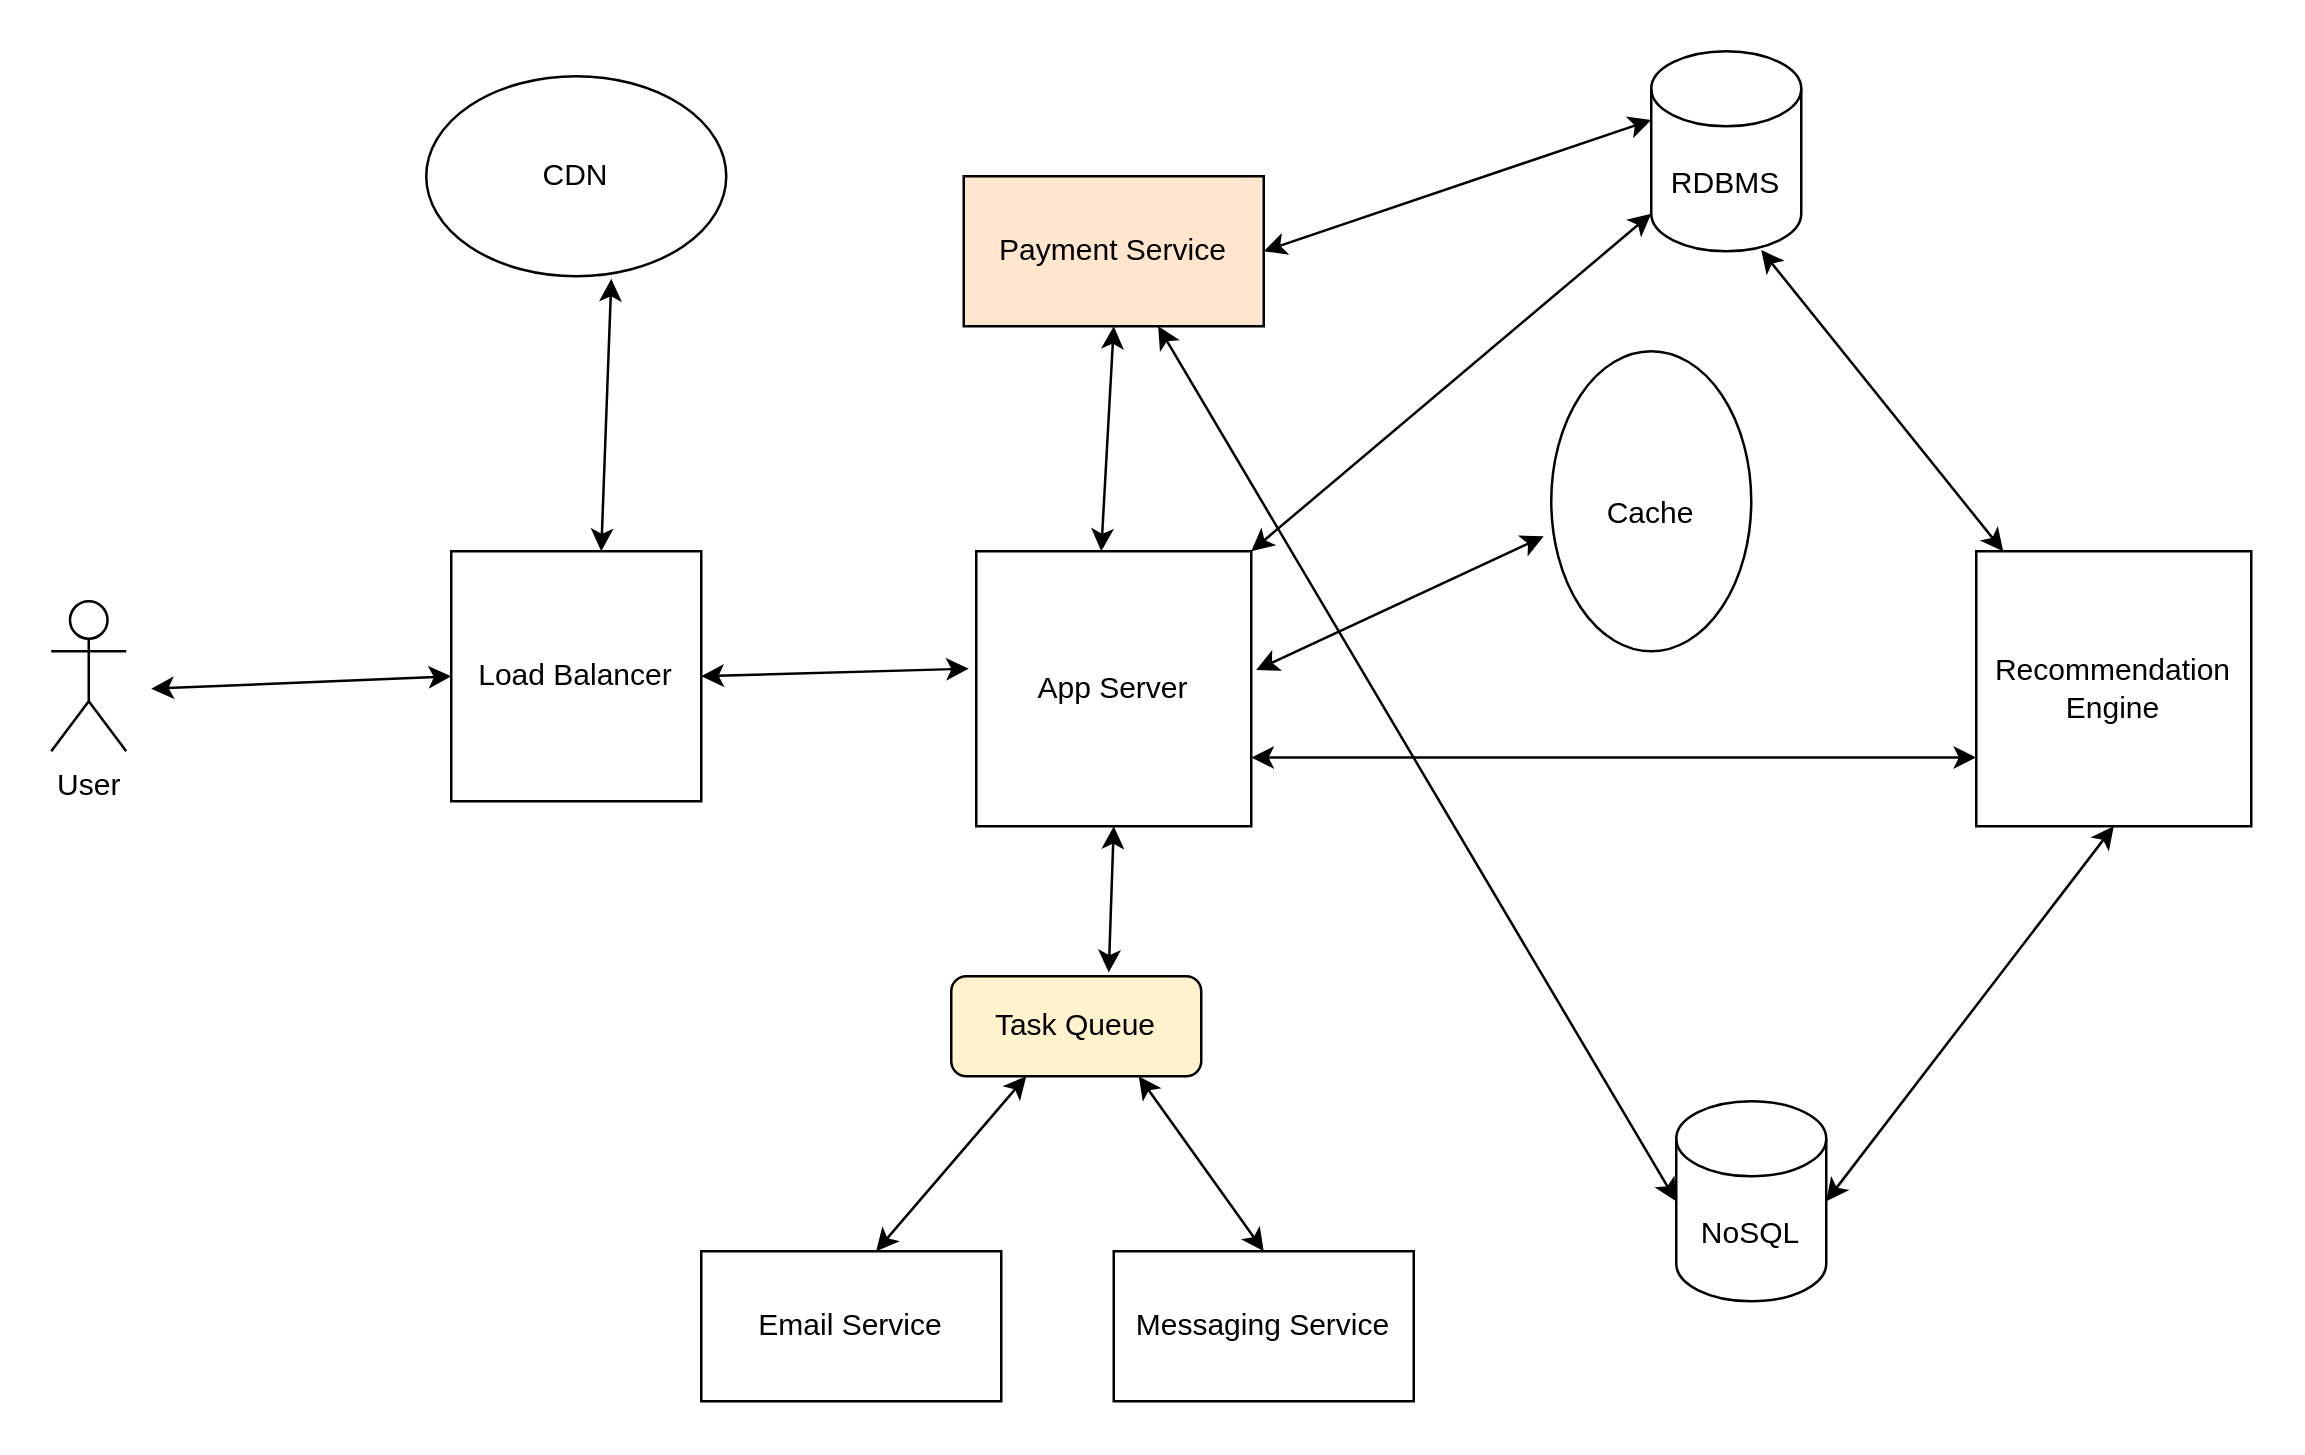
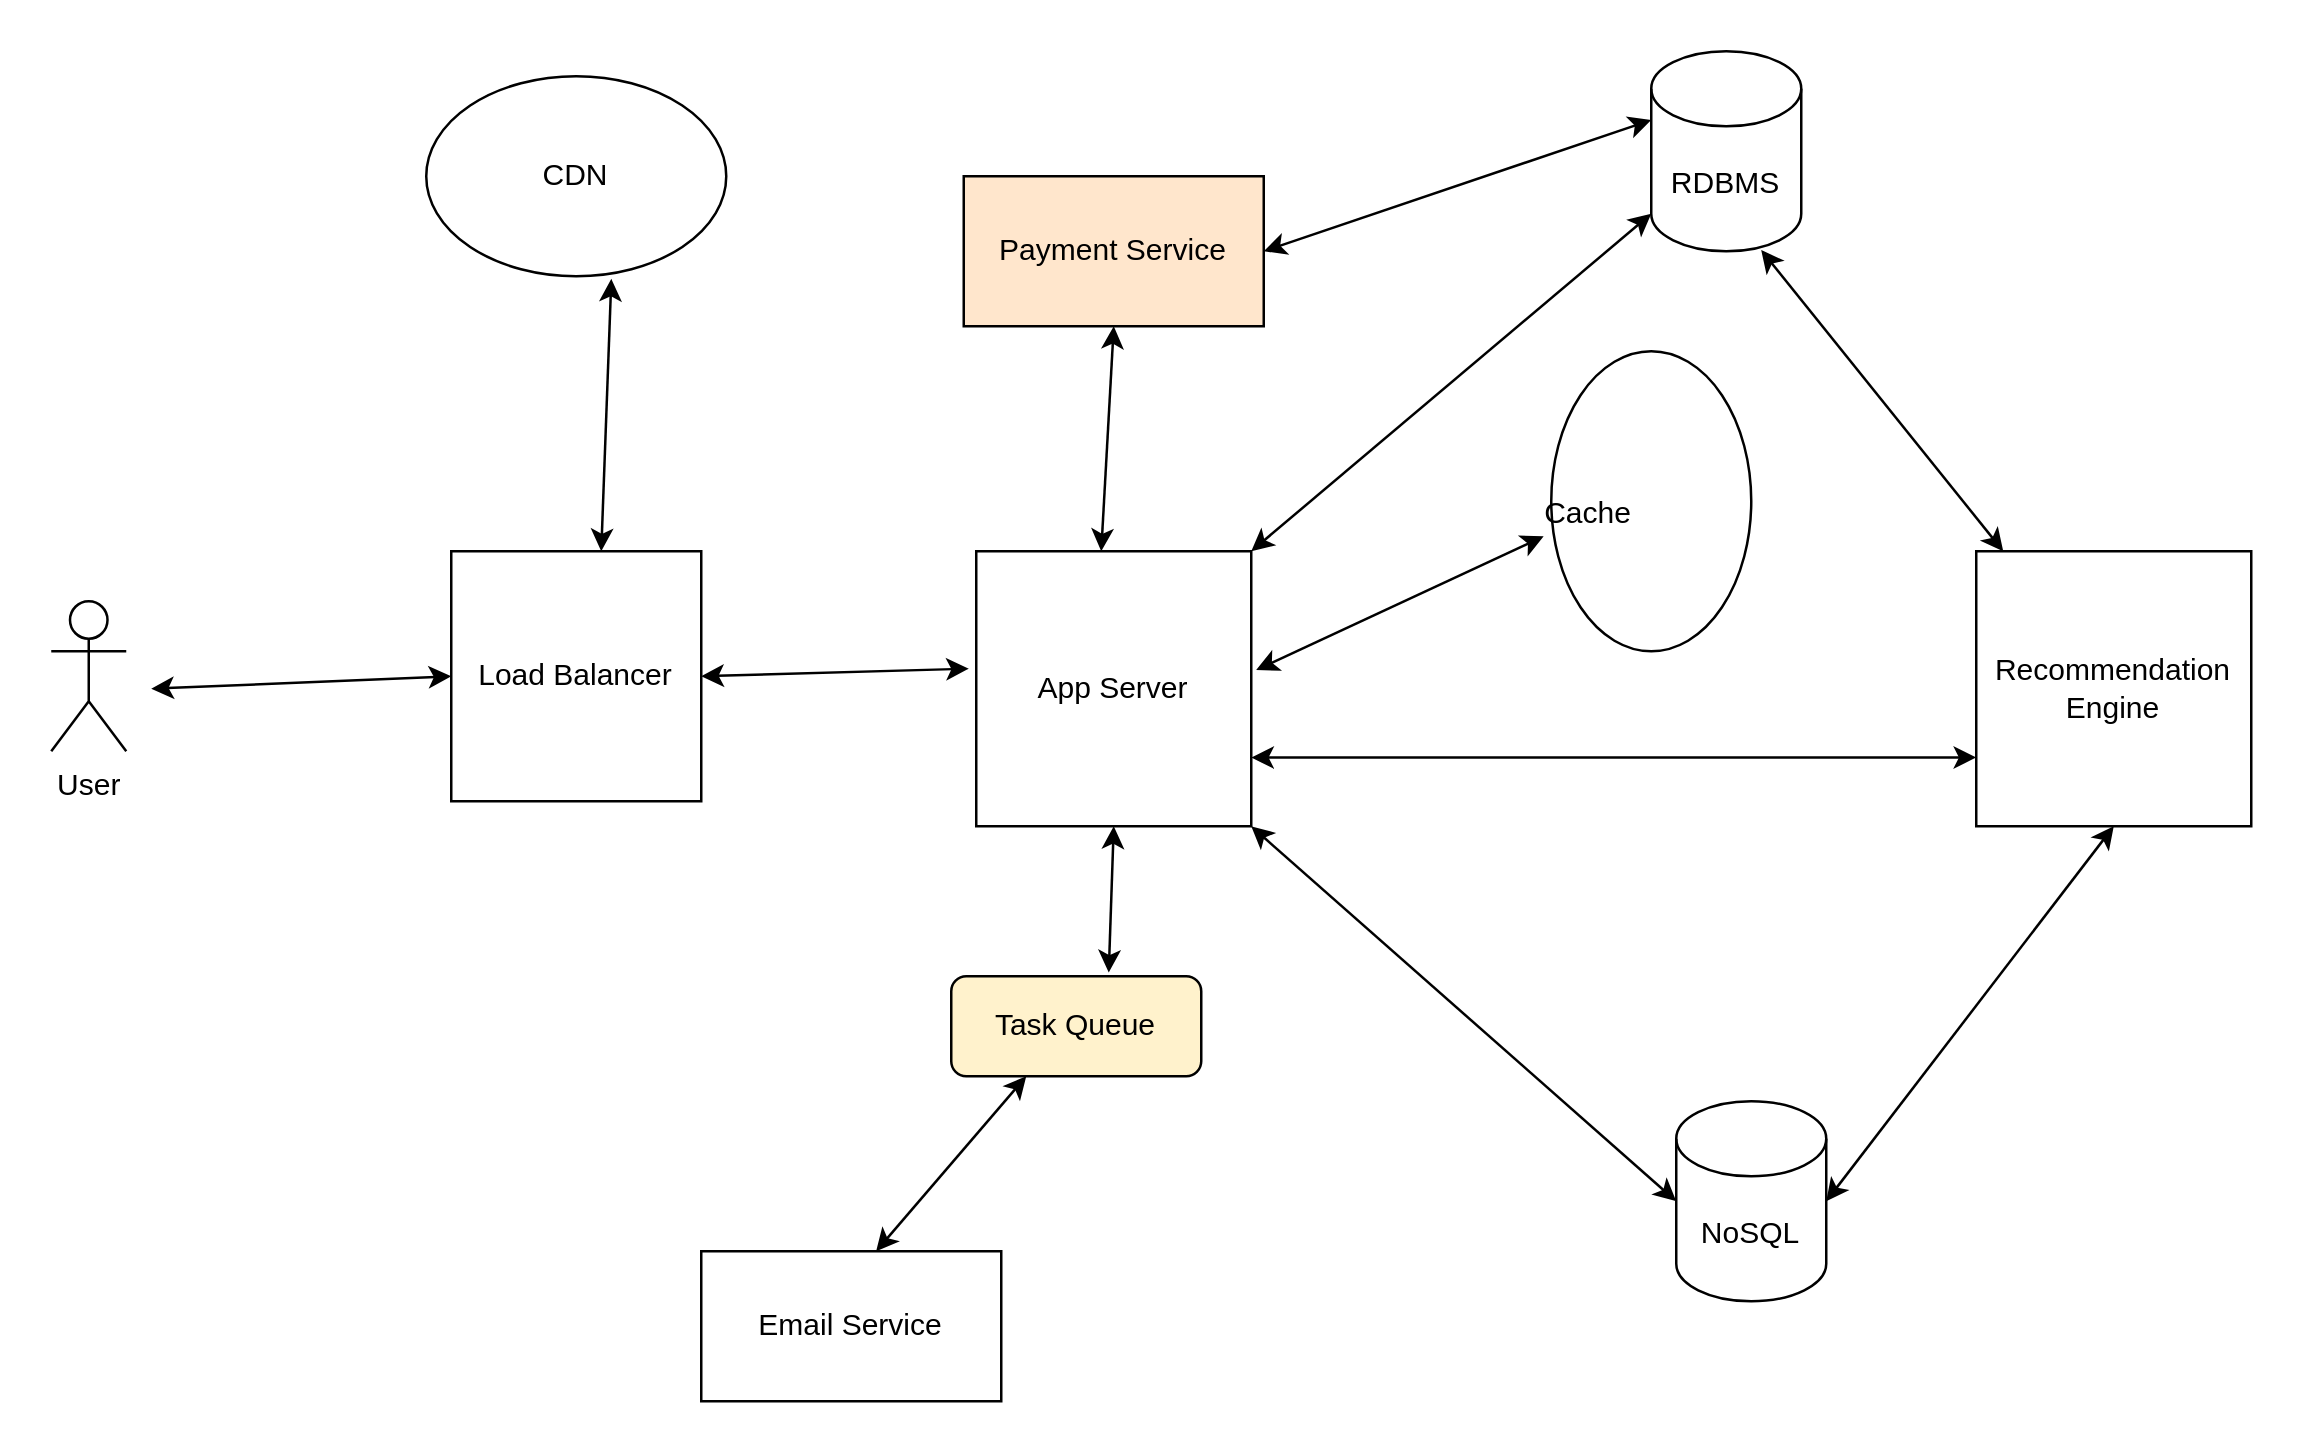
node "Cache": moved (1651, 514) -> (1589, 514)
edge "Payment Service" -- "NoSQL": now "App Server" -- "NoSQL"
edge "Task Queue" -- "Messaging Service": removed
node "Messaging Service": removed
